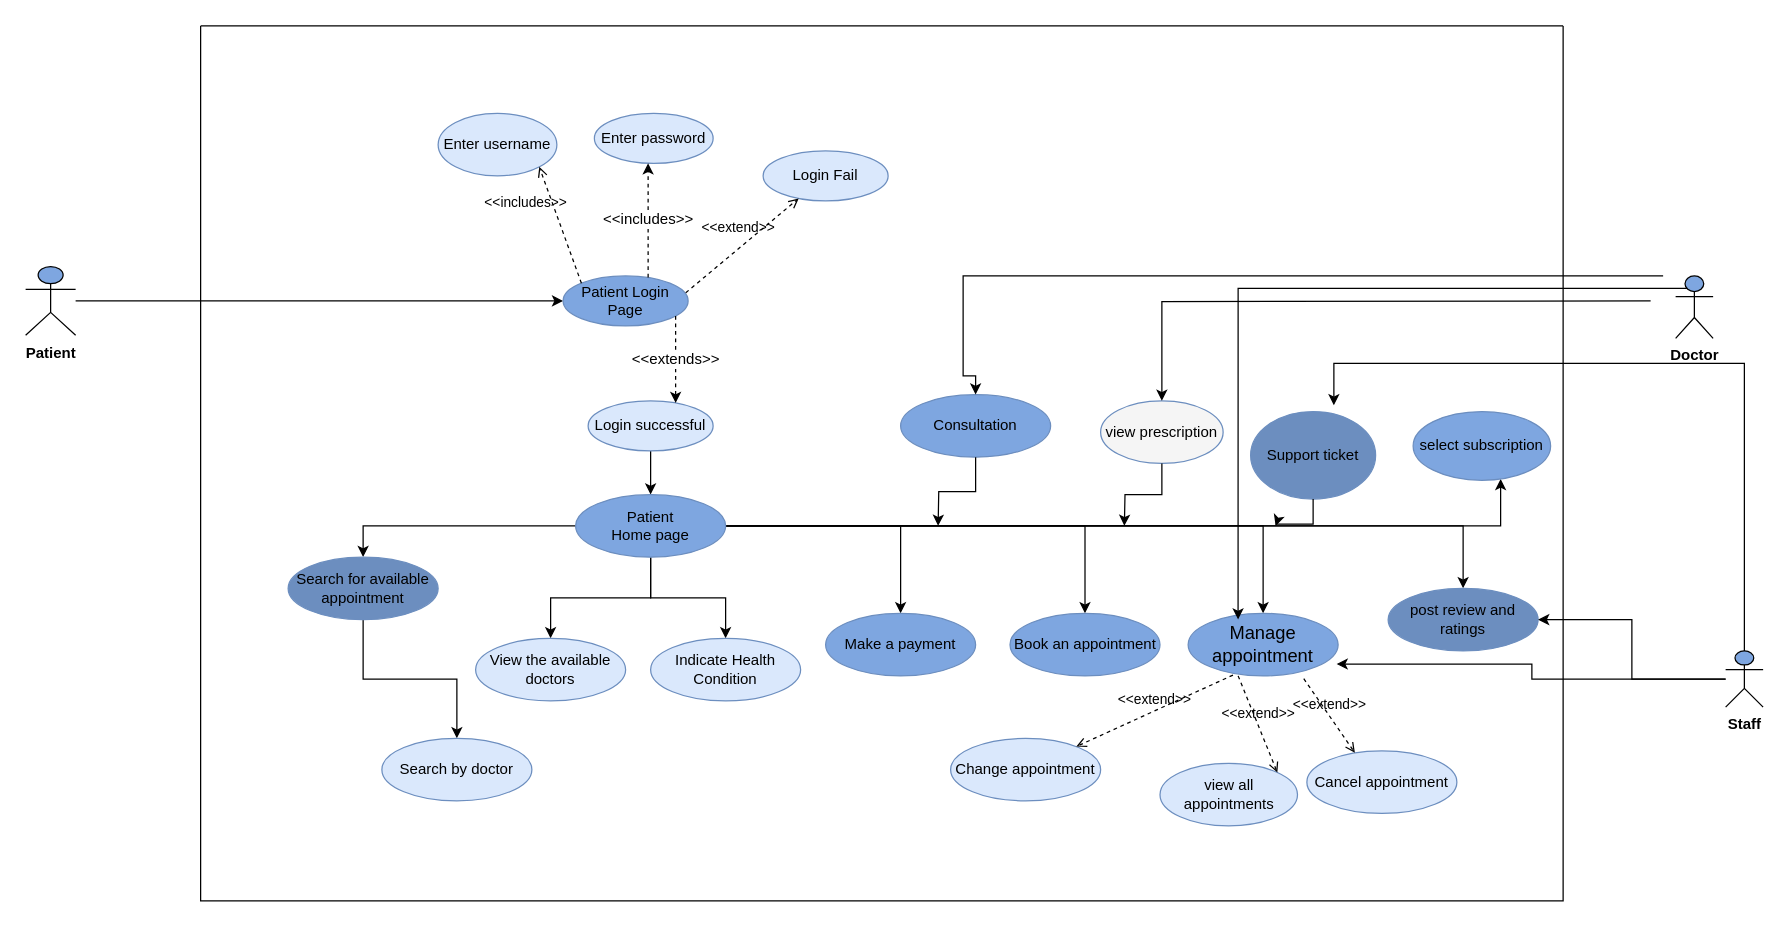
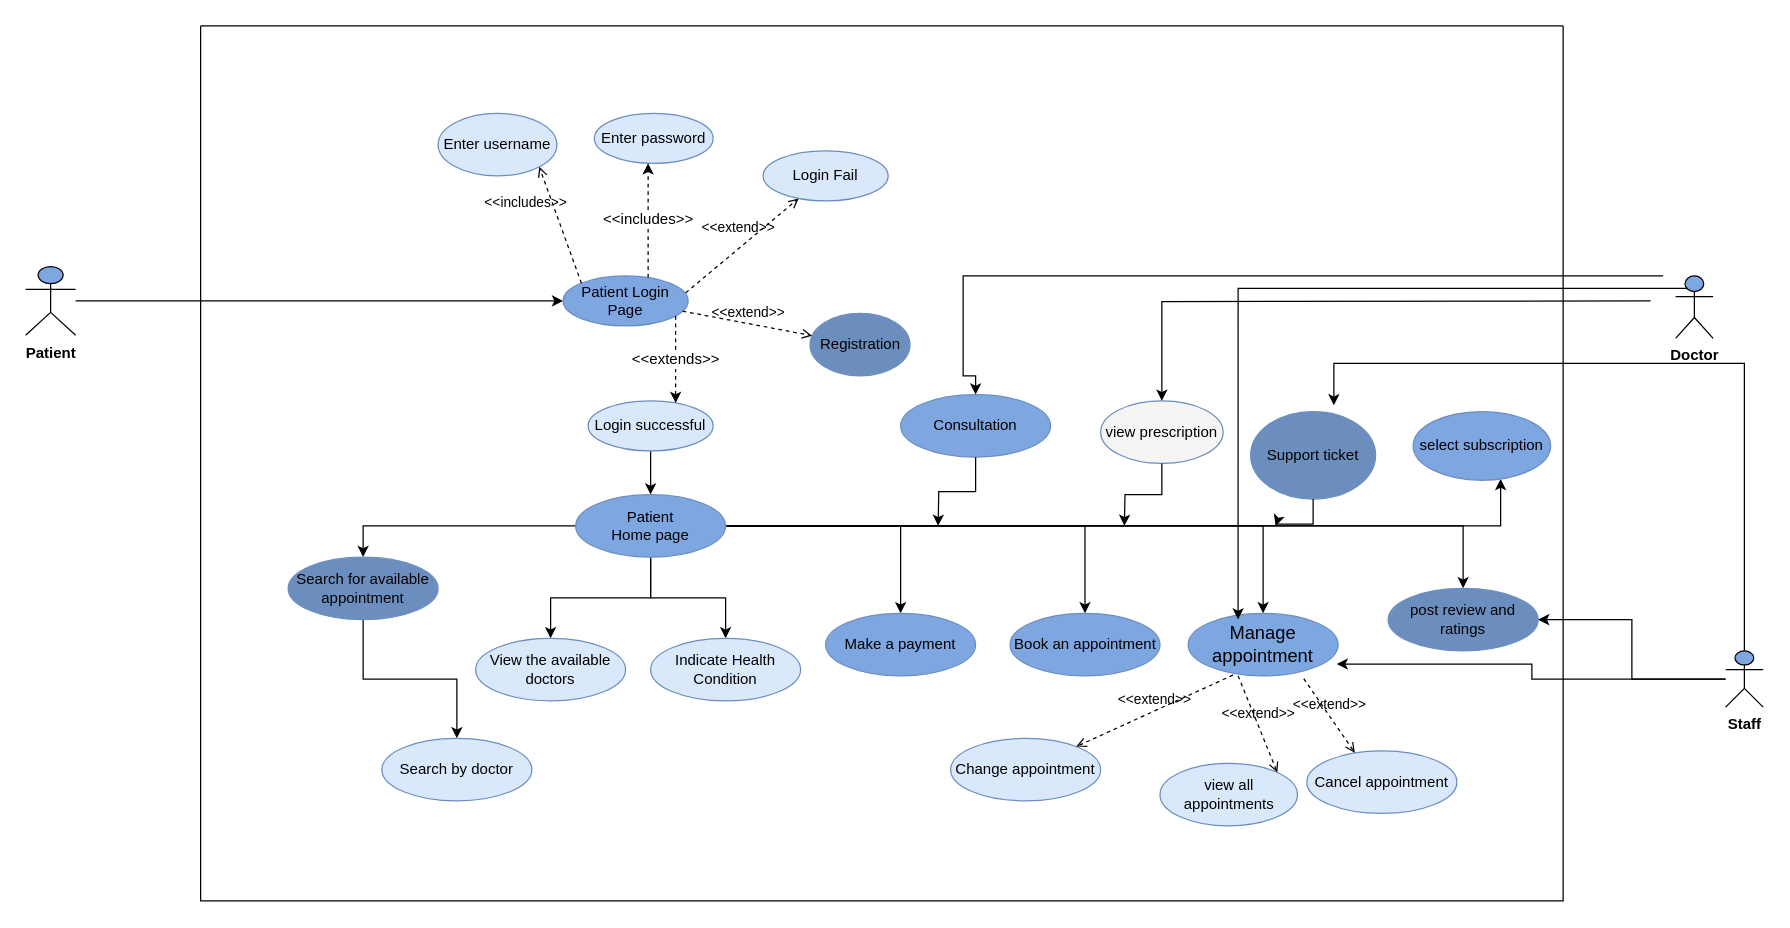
edge "Patient Login Page" -> "Registration": added, label "<<extend>>"
node "Registration": added
